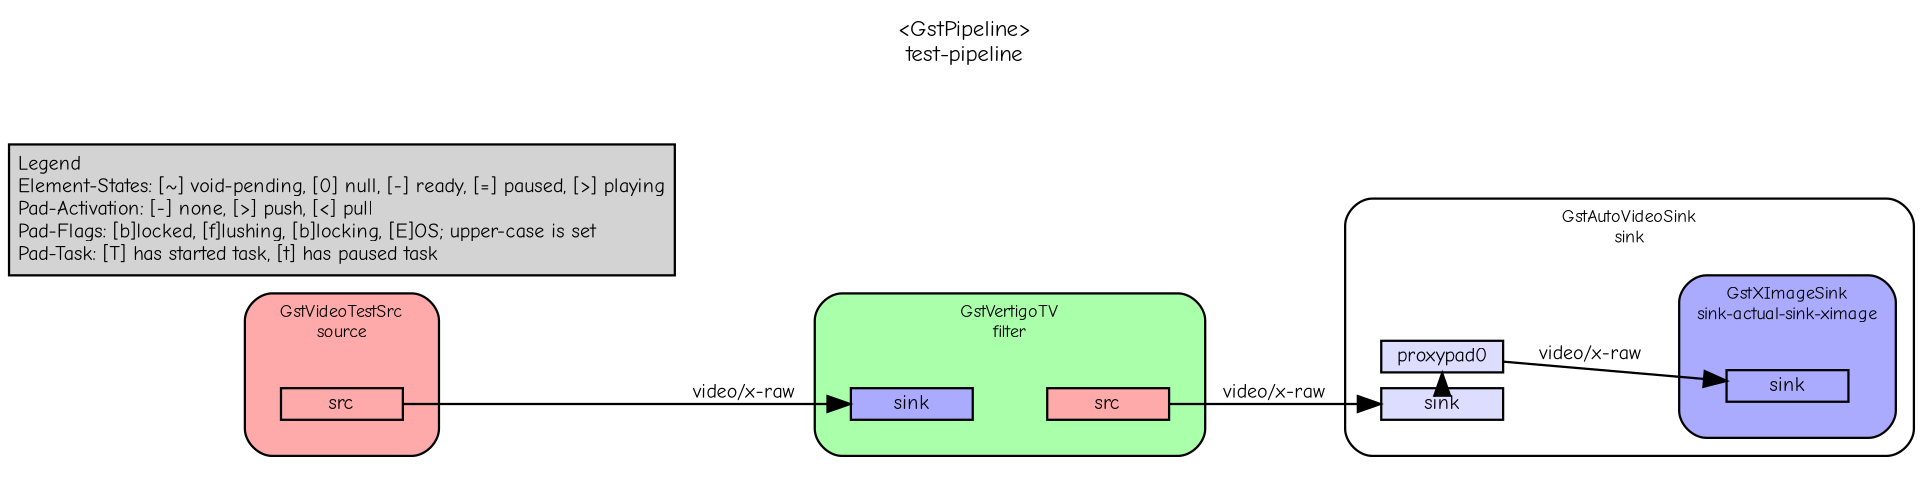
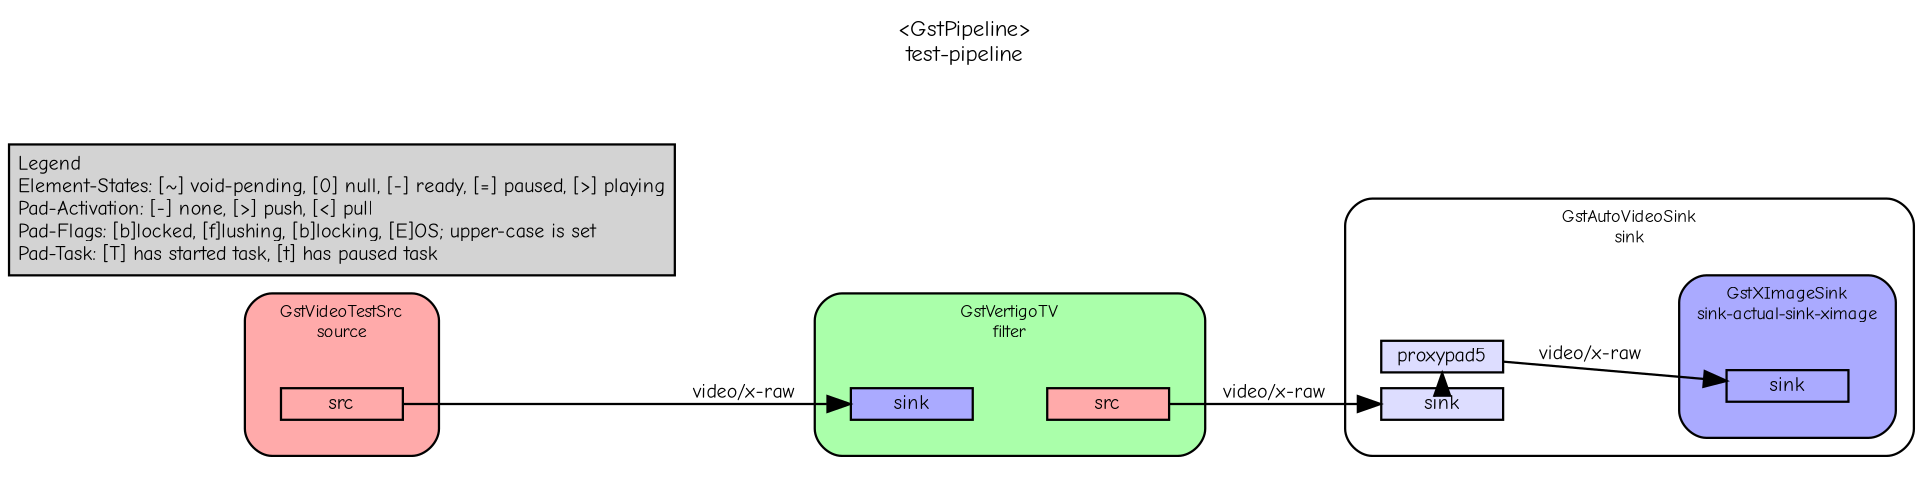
node "proxypad0": label "proxypad0" -> "proxypad5"
